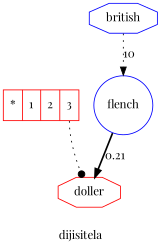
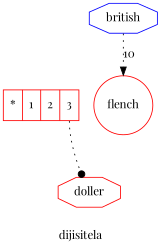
node "flench": color blue -> red
edge "flench" -> "doller": removed, label "0.21"
